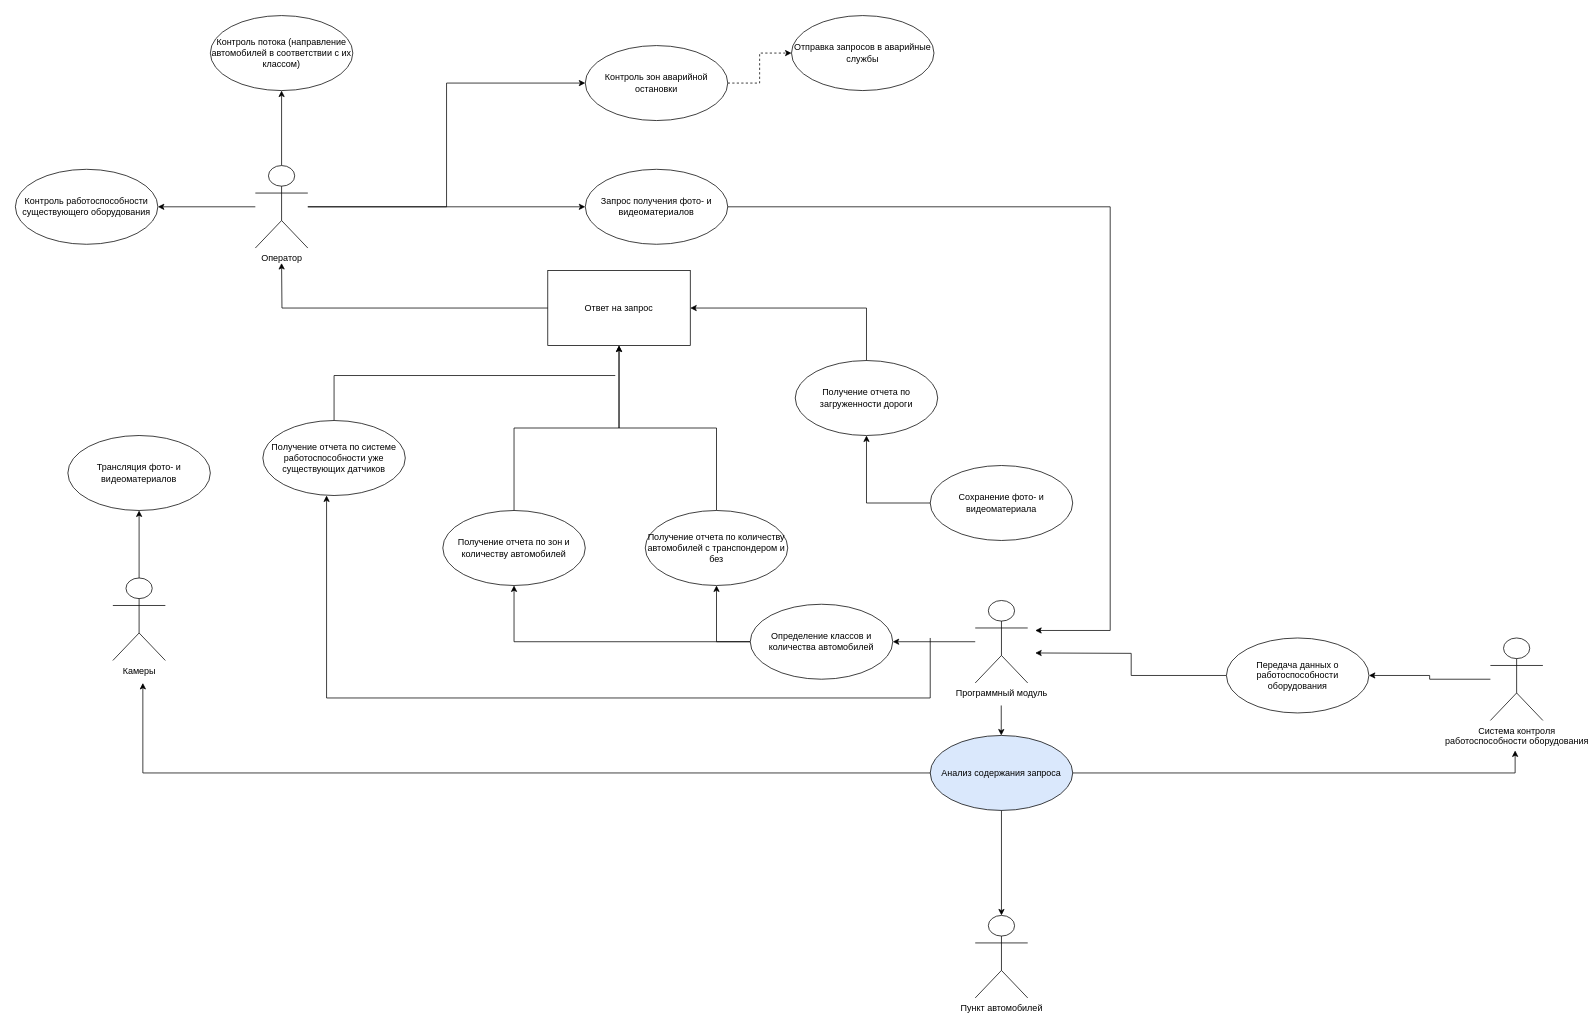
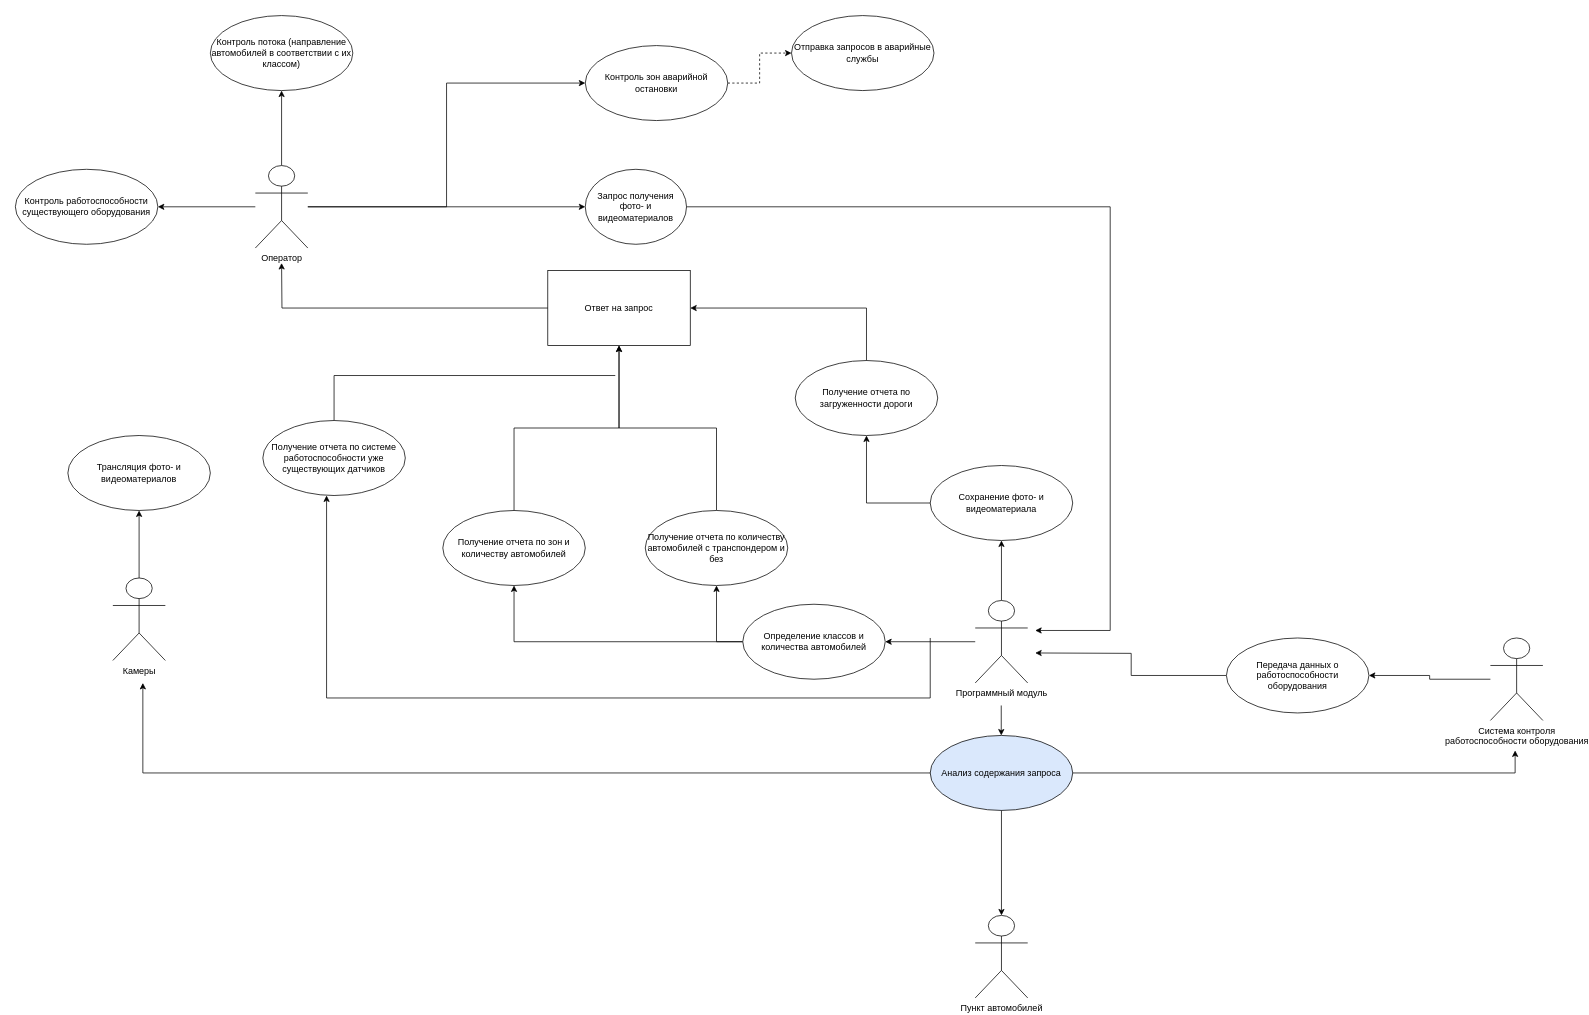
node "Запрос получения фото- и видеоматериалов": size 143x75 -> 101x75
edge "Программный модуль" -> "Сохранение фото- и видеоматериала": added
node "Определение классов и количества автомобилей": moved (822, 642) -> (814, 642)
